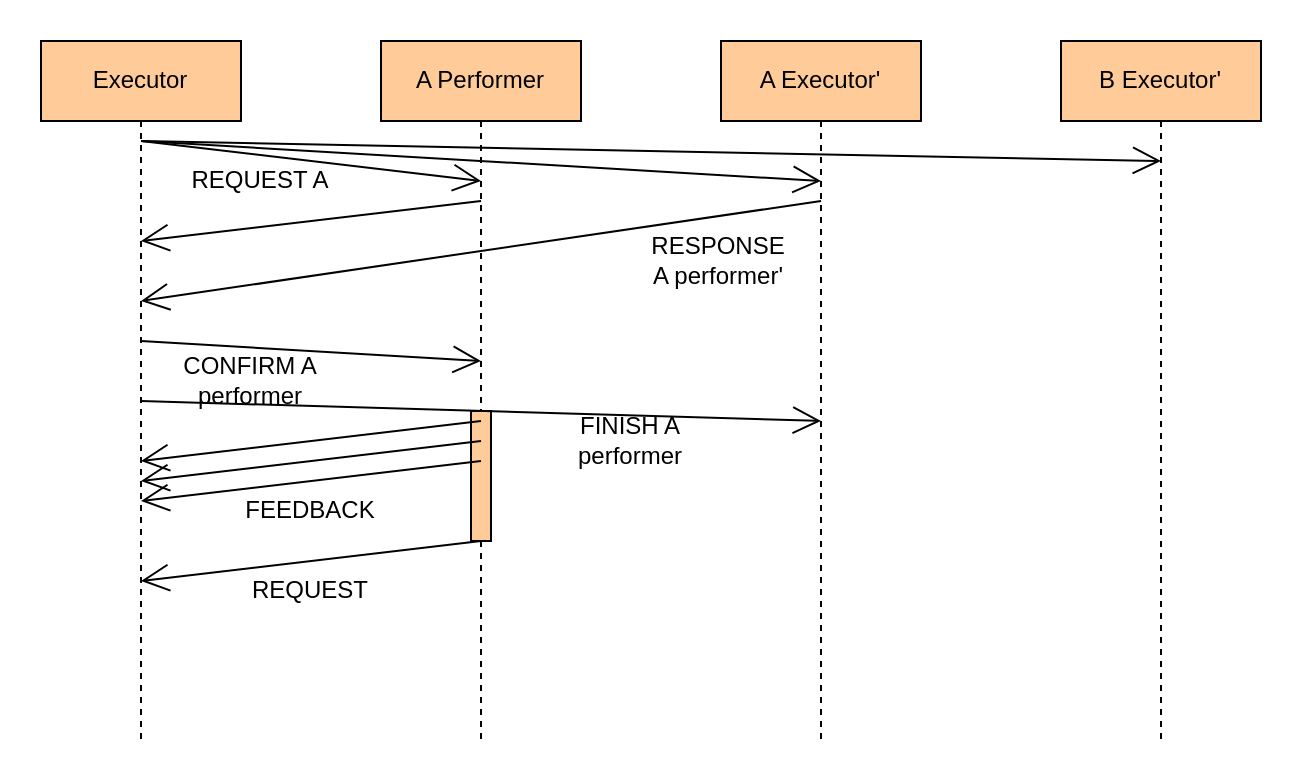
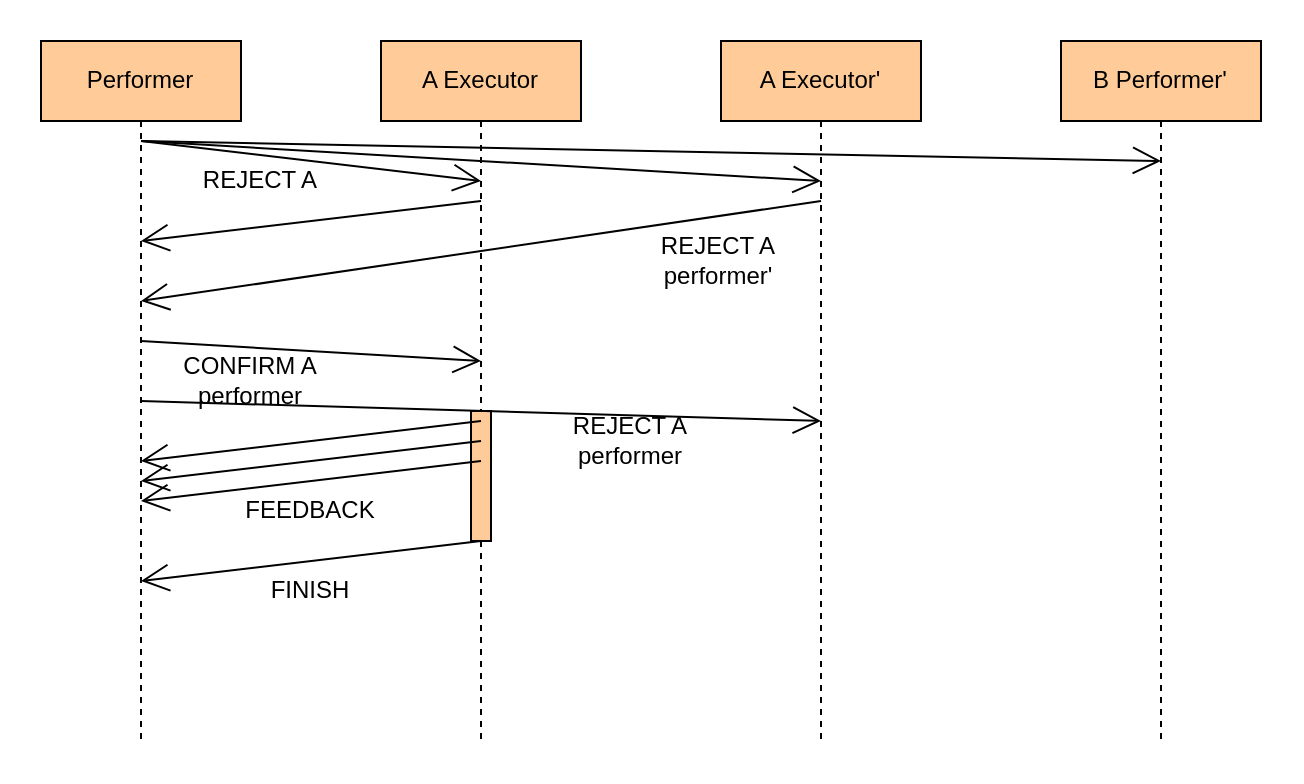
node "Executor": label "Executor" -> "Performer"
node "A Performer": label "A Performer" -> "A Executor"
node "B Executor'": label "B Executor'" -> "B Performer'"
node "REQUEST A": label "REQUEST A" -> "REJECT A"
node "RESPONSE A performer'": label "RESPONSE A performer'" -> "REJECT A performer'"
node "FINISH A performer": label "FINISH A performer" -> "REJECT A performer"
node "REQUEST": label "REQUEST" -> "FINISH"
